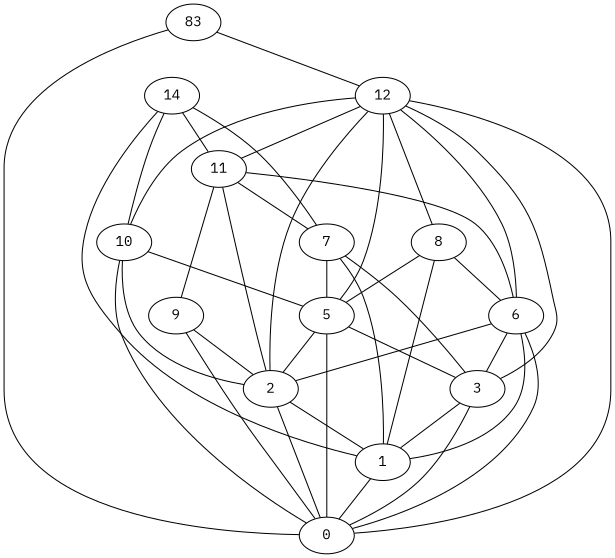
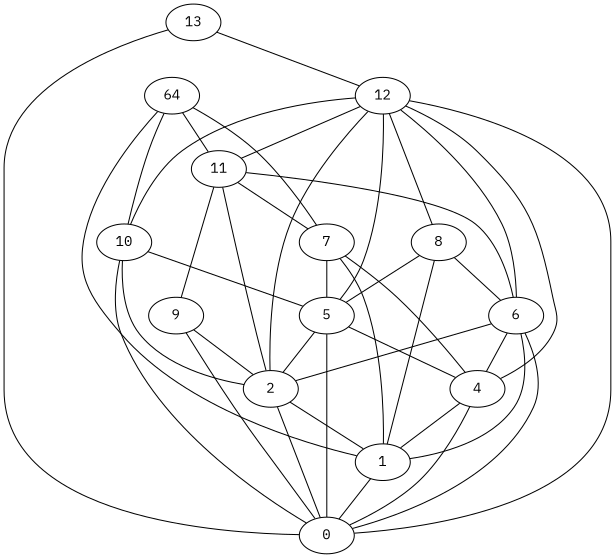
node "83": label "83" -> "13"
node "14": label "14" -> "64"
node "3": label "3" -> "4"
